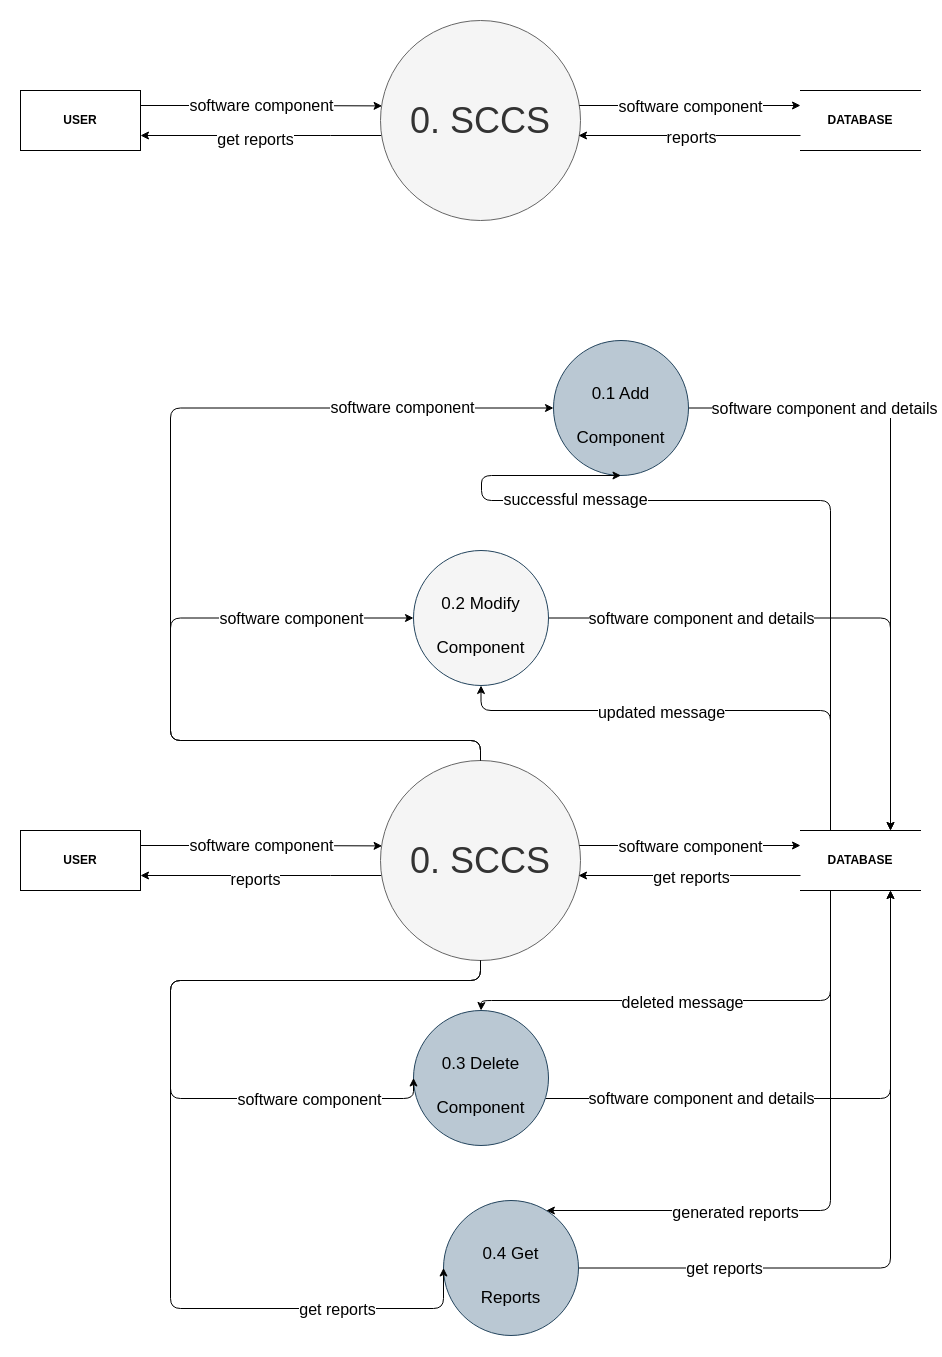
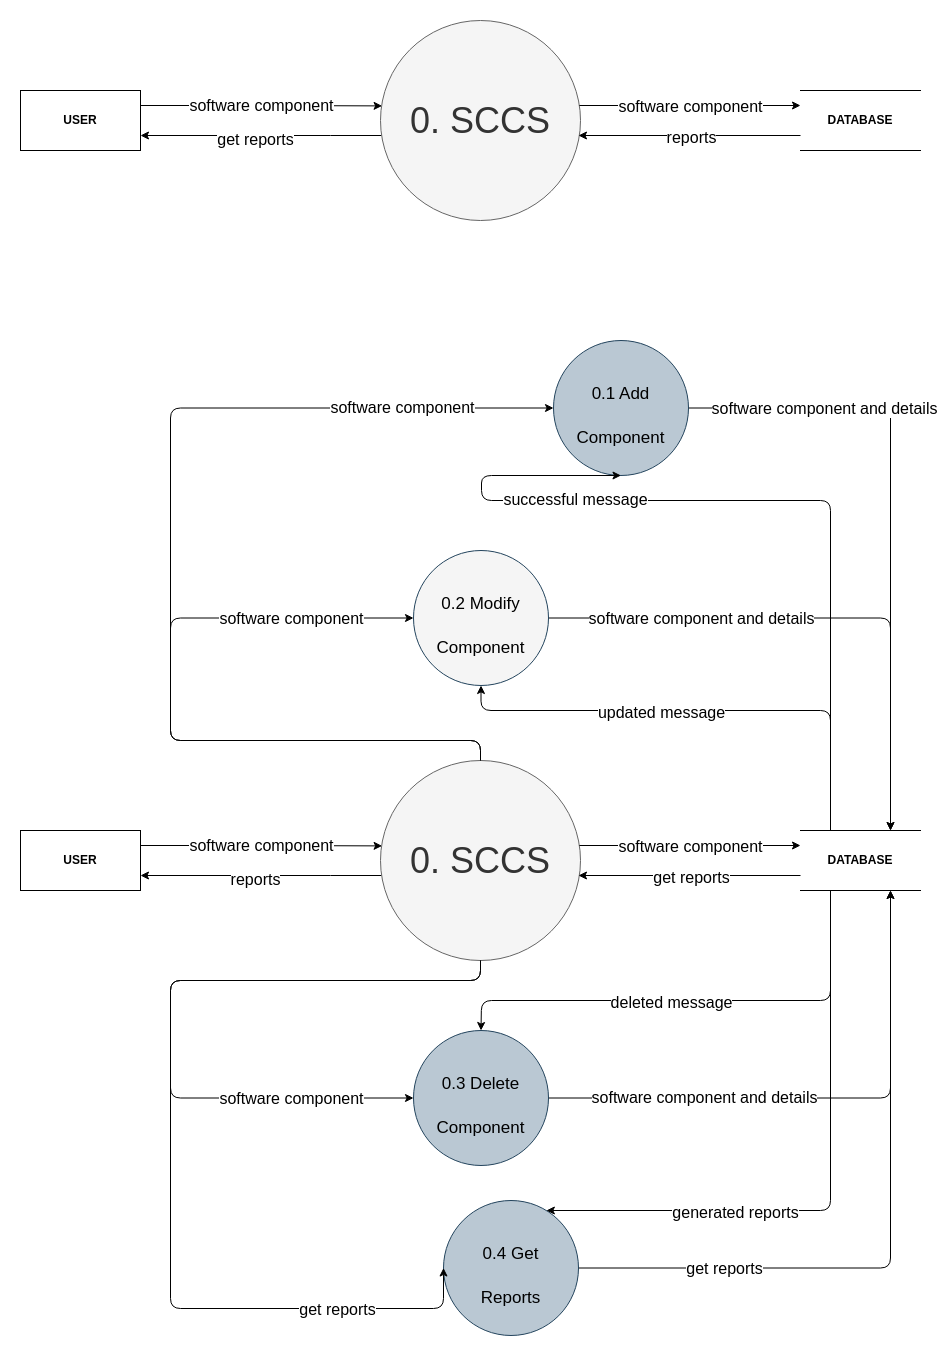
node "0.3 Delete Component": moved (481, 1078) -> (481, 1098)
